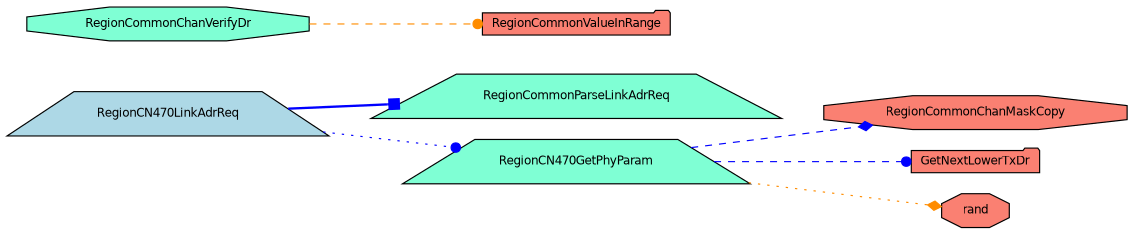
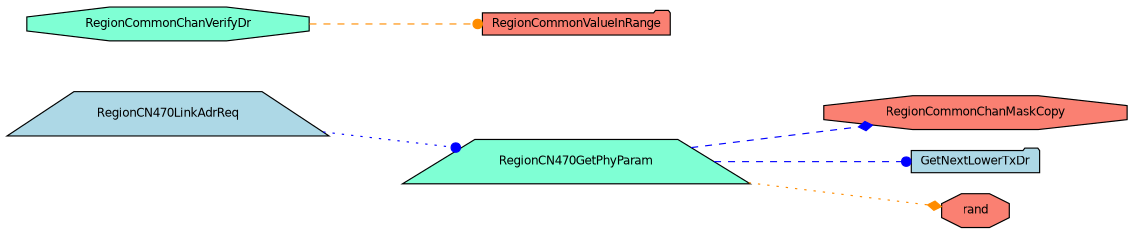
node "RegionCommonParseLinkAdrReq": removed
node "GetNextLowerTxDr": fillcolor salmon -> lightblue
